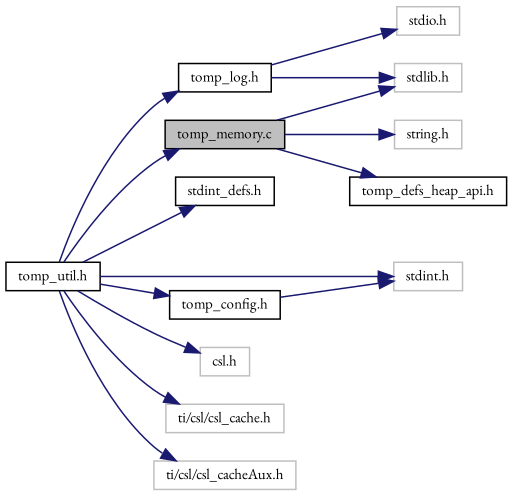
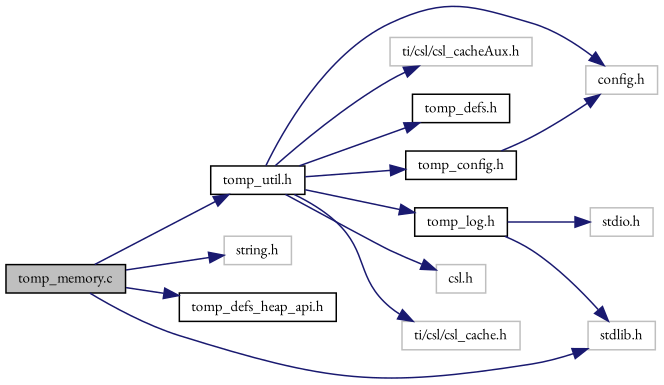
node "stdint_defs.h": label "stdint_defs.h" -> "tomp_defs.h"
edge "tomp_util.h" -> "tomp_memory.c": reversed
node "stdint.h": label "stdint.h" -> "config.h"
